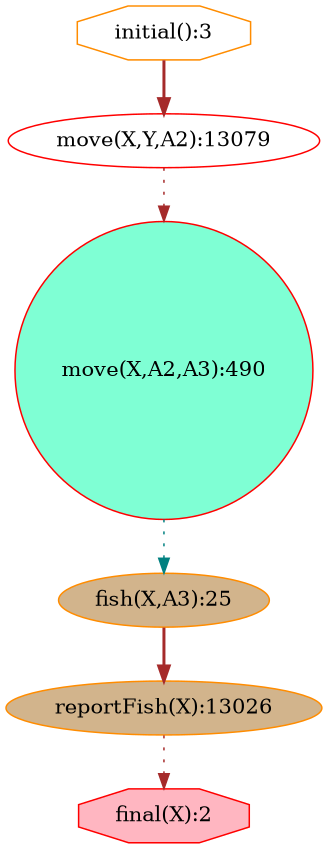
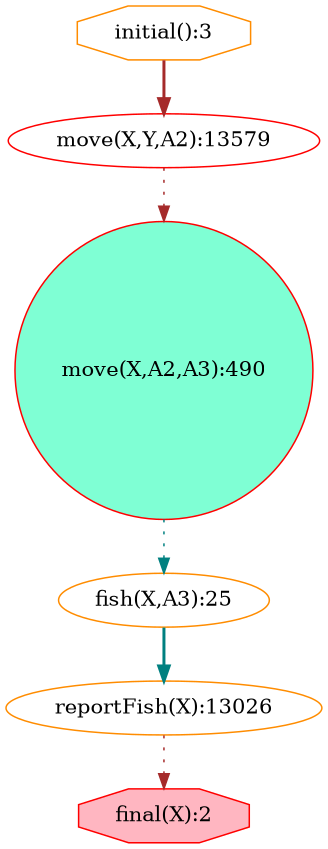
node "move(X,Y,A2):13079": label "move(X,Y,A2):13079" -> "move(X,Y,A2):13579"
node "fish(X,A3):25": fillcolor tan -> white
edge "fish(X,A3):25" -> "reportFish(X):13026": color brown -> teal
node "reportFish(X):13026": fillcolor tan -> white
